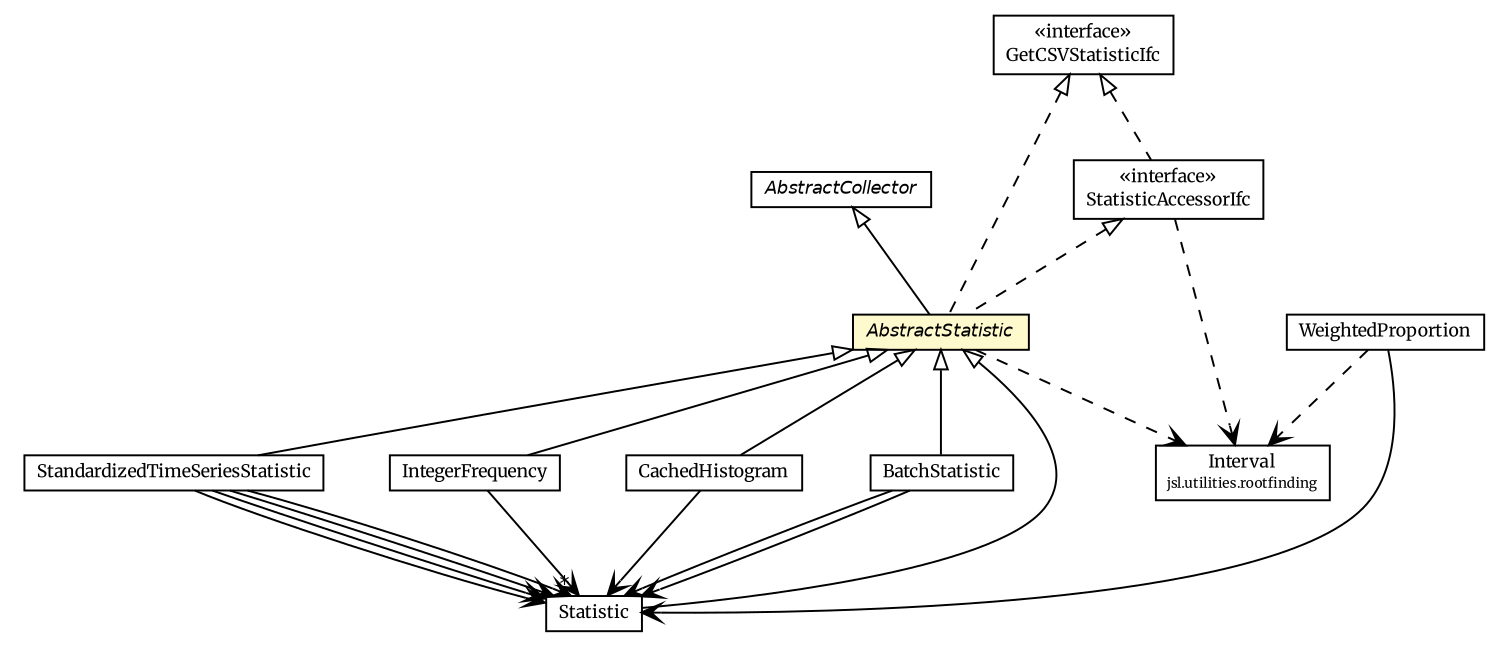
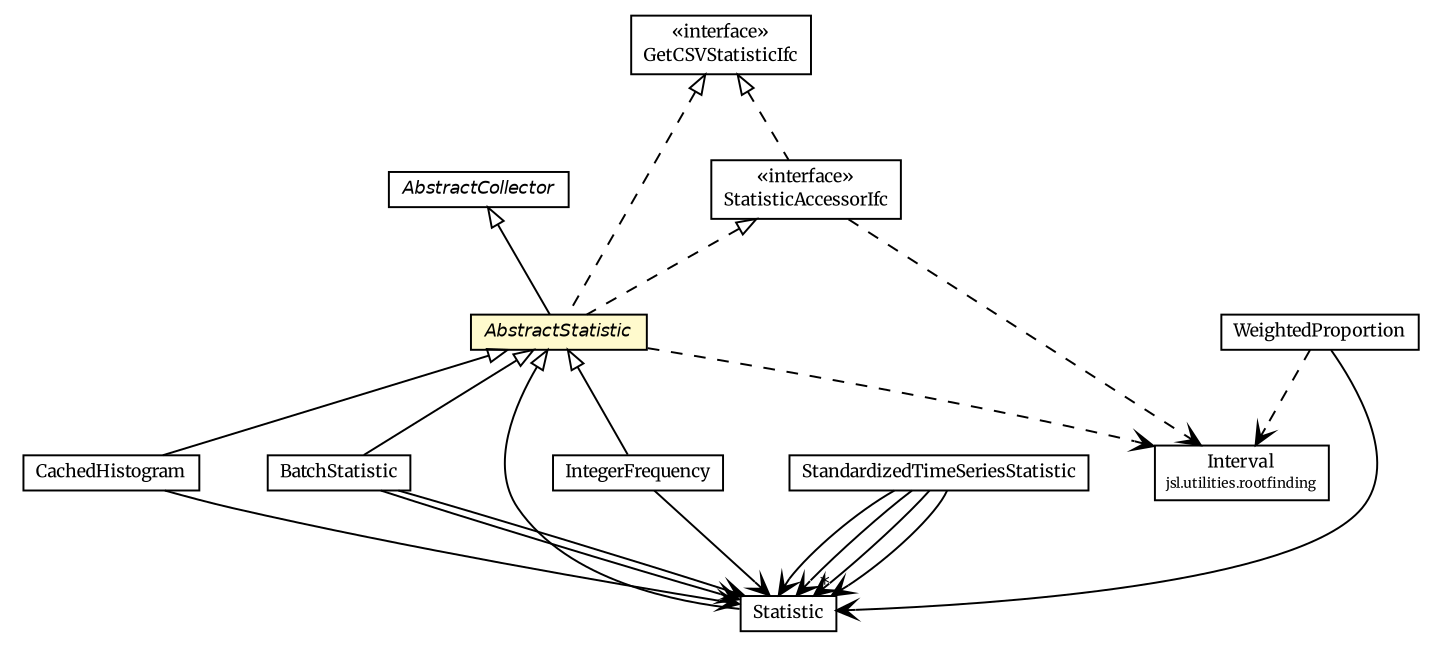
edge "StandardizedTimeSeriesStatistic" -> "AbstractStatistic": removed
